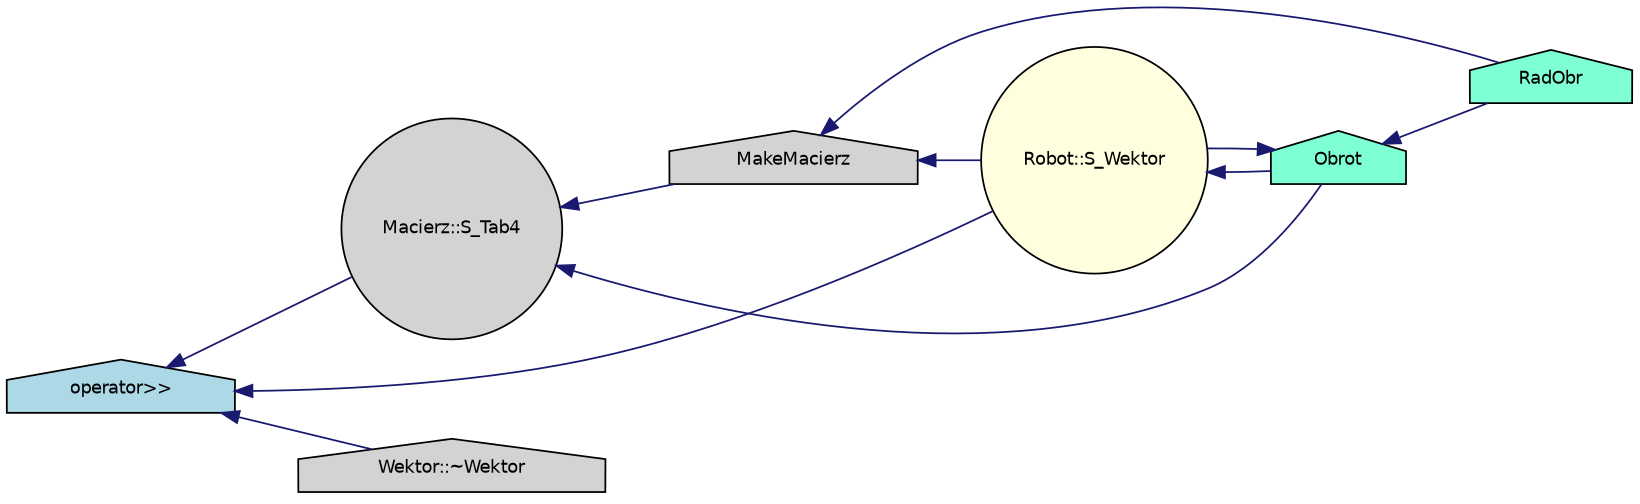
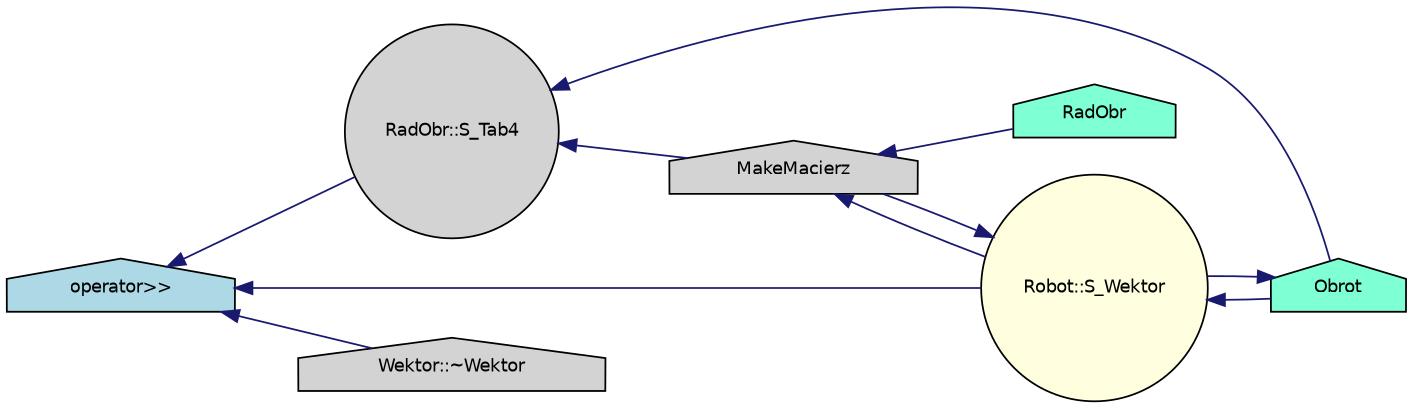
edge "RadObr" -> "Obrot": removed
edge "MakeMacierz" -> "Robot::S_Wektor": added
node "Macierz::S_Tab4": label "Macierz::S_Tab4" -> "RadObr::S_Tab4"
